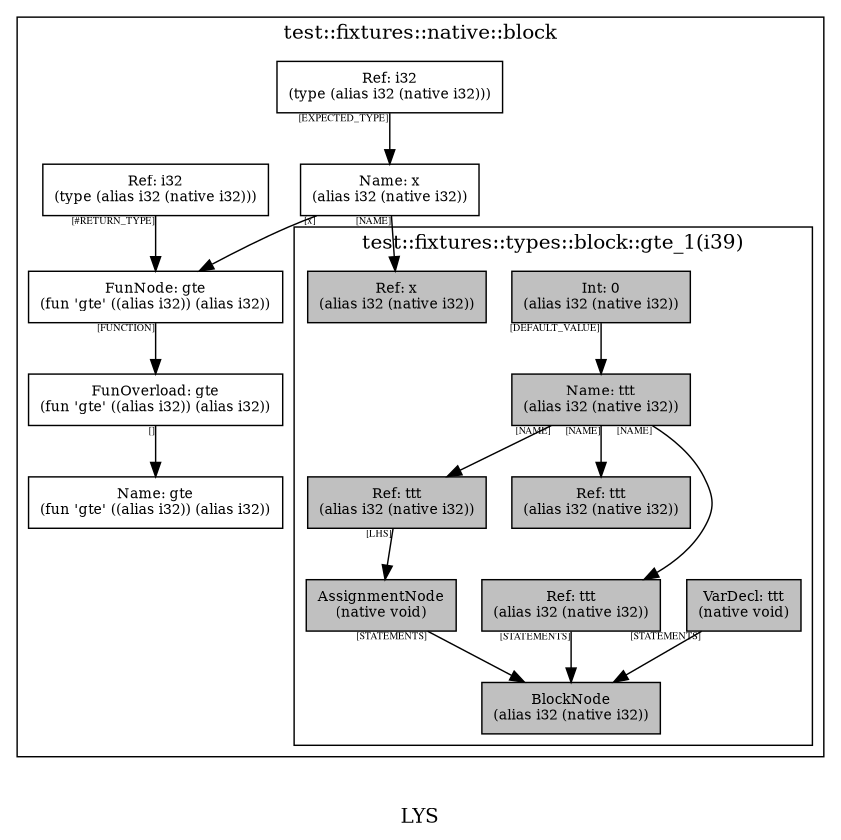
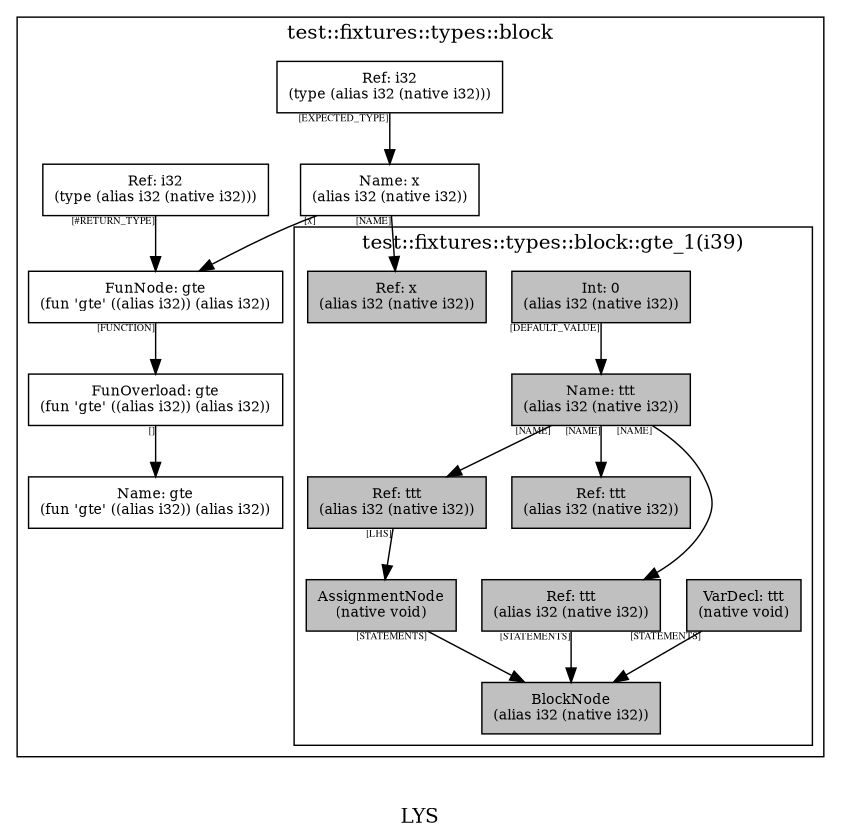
cluster "test::fixtures::native::block": label "test::fixtures::native::block" -> "test::fixtures::types::block"
